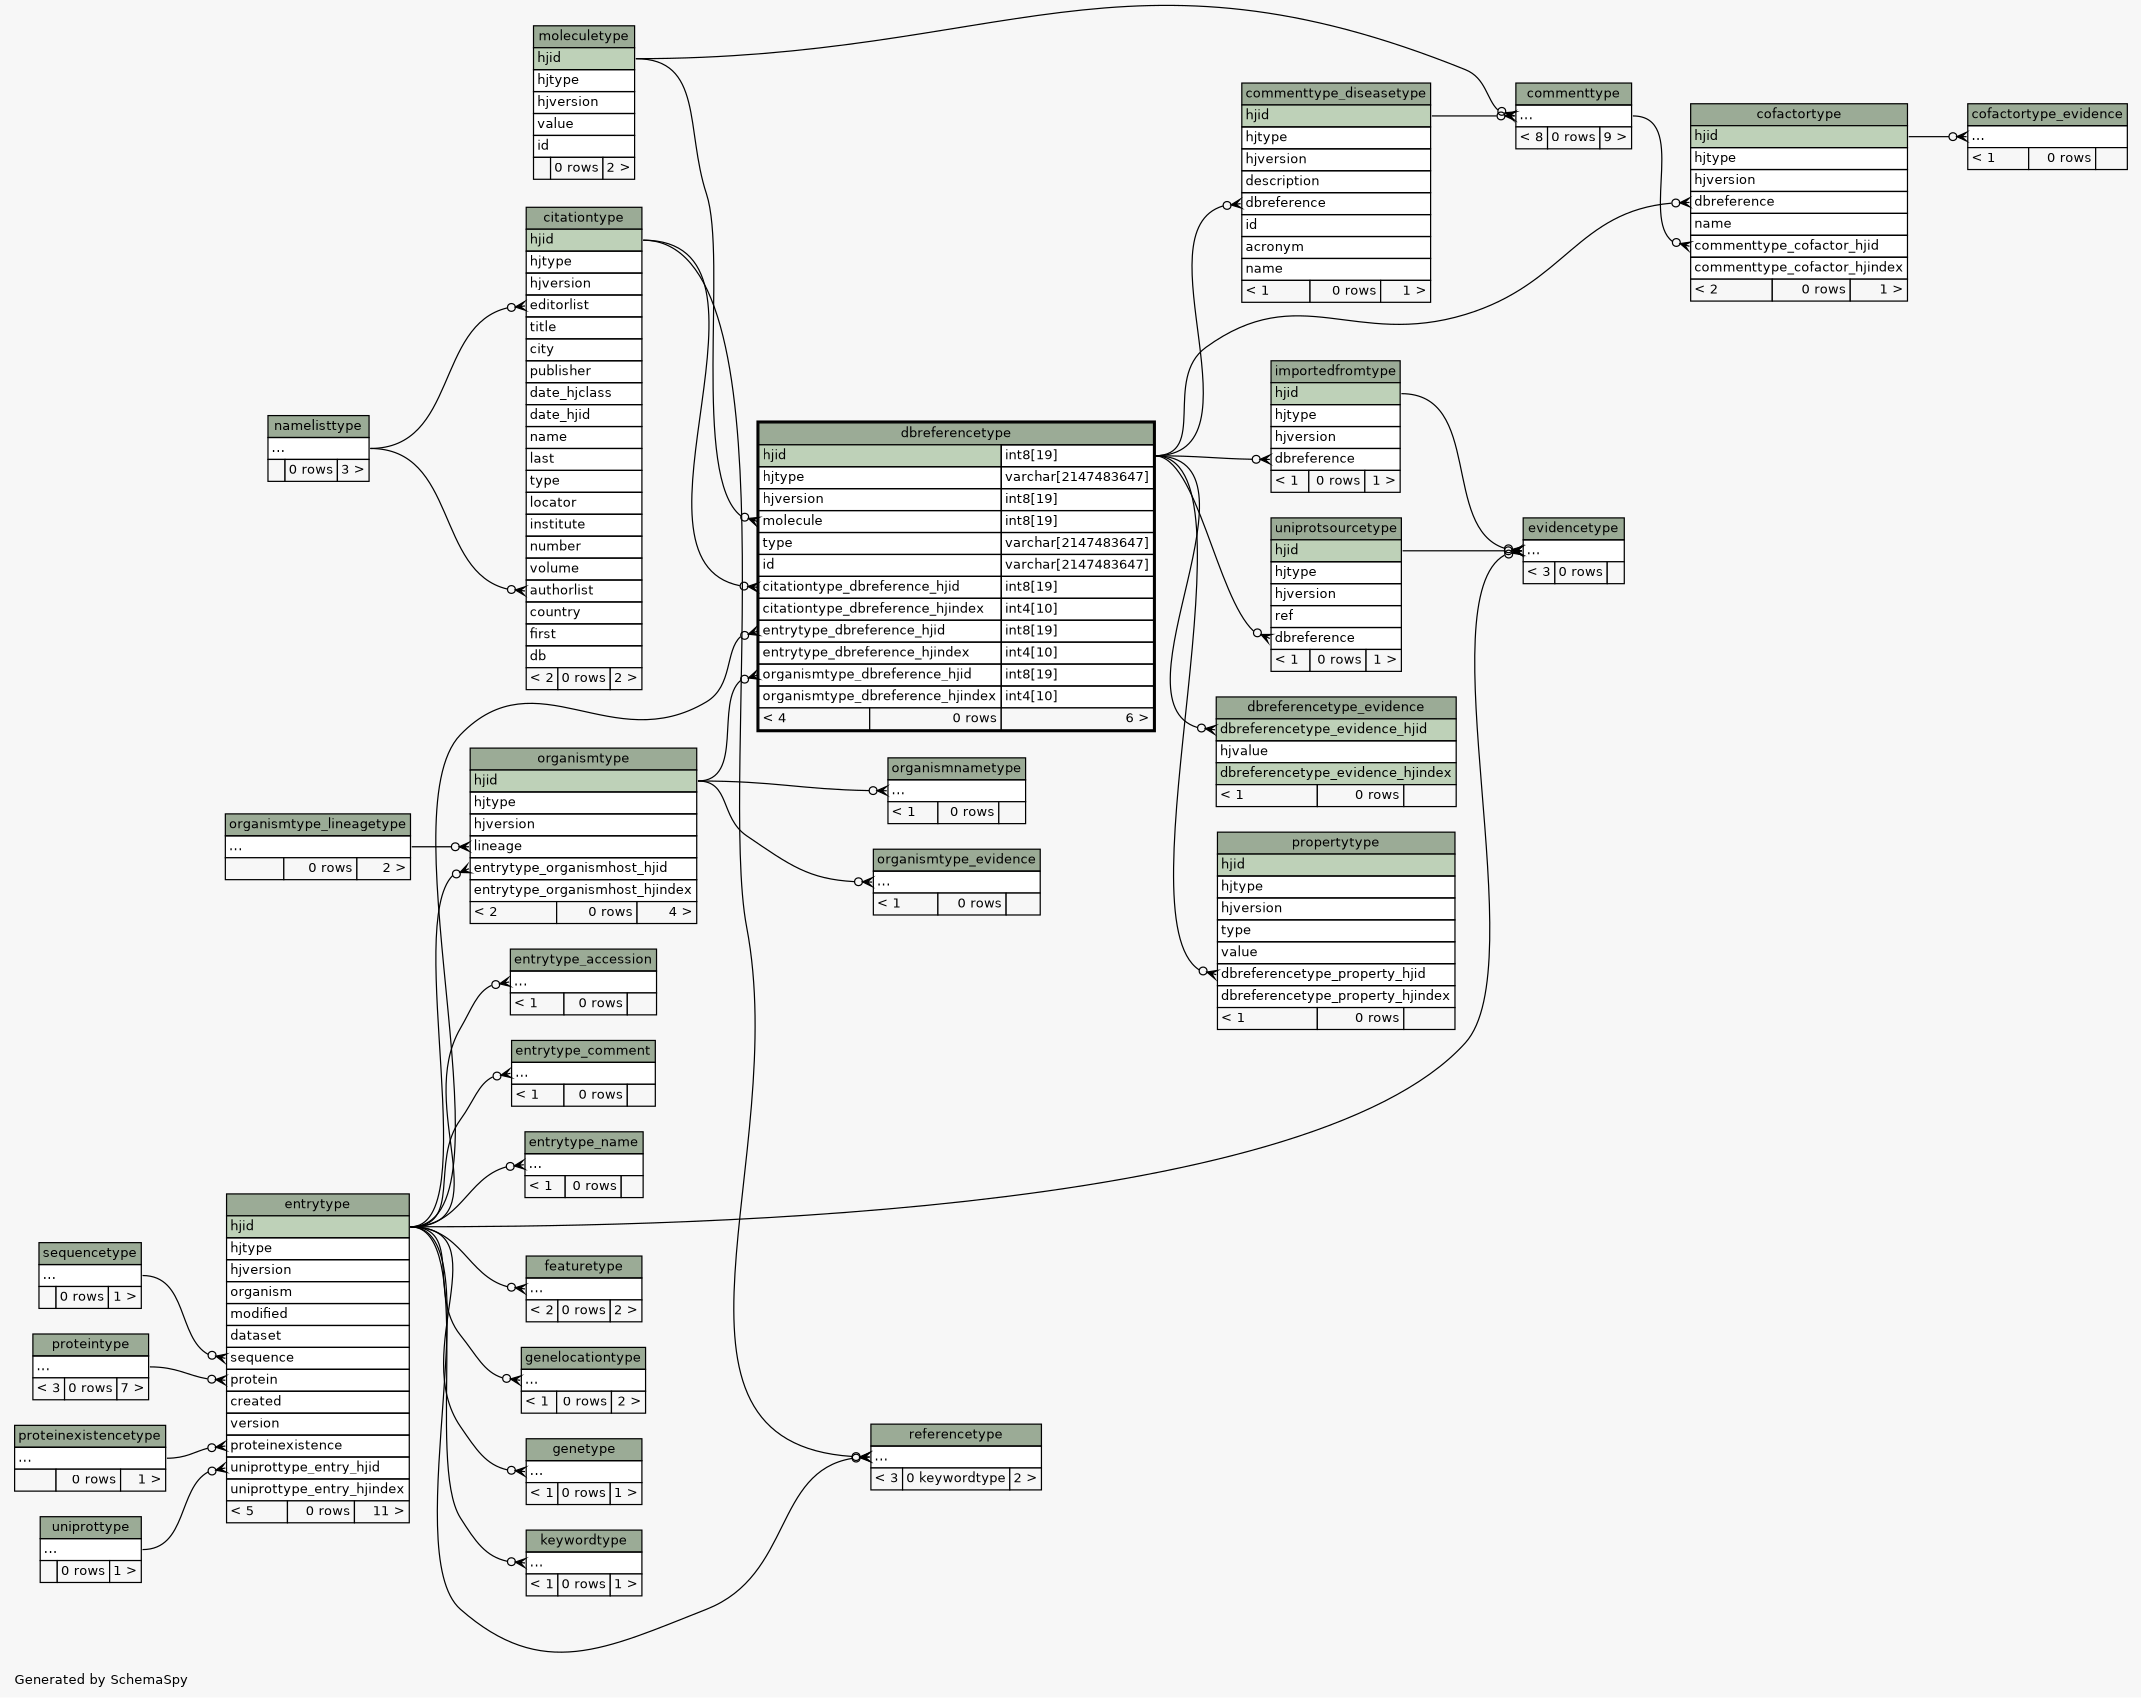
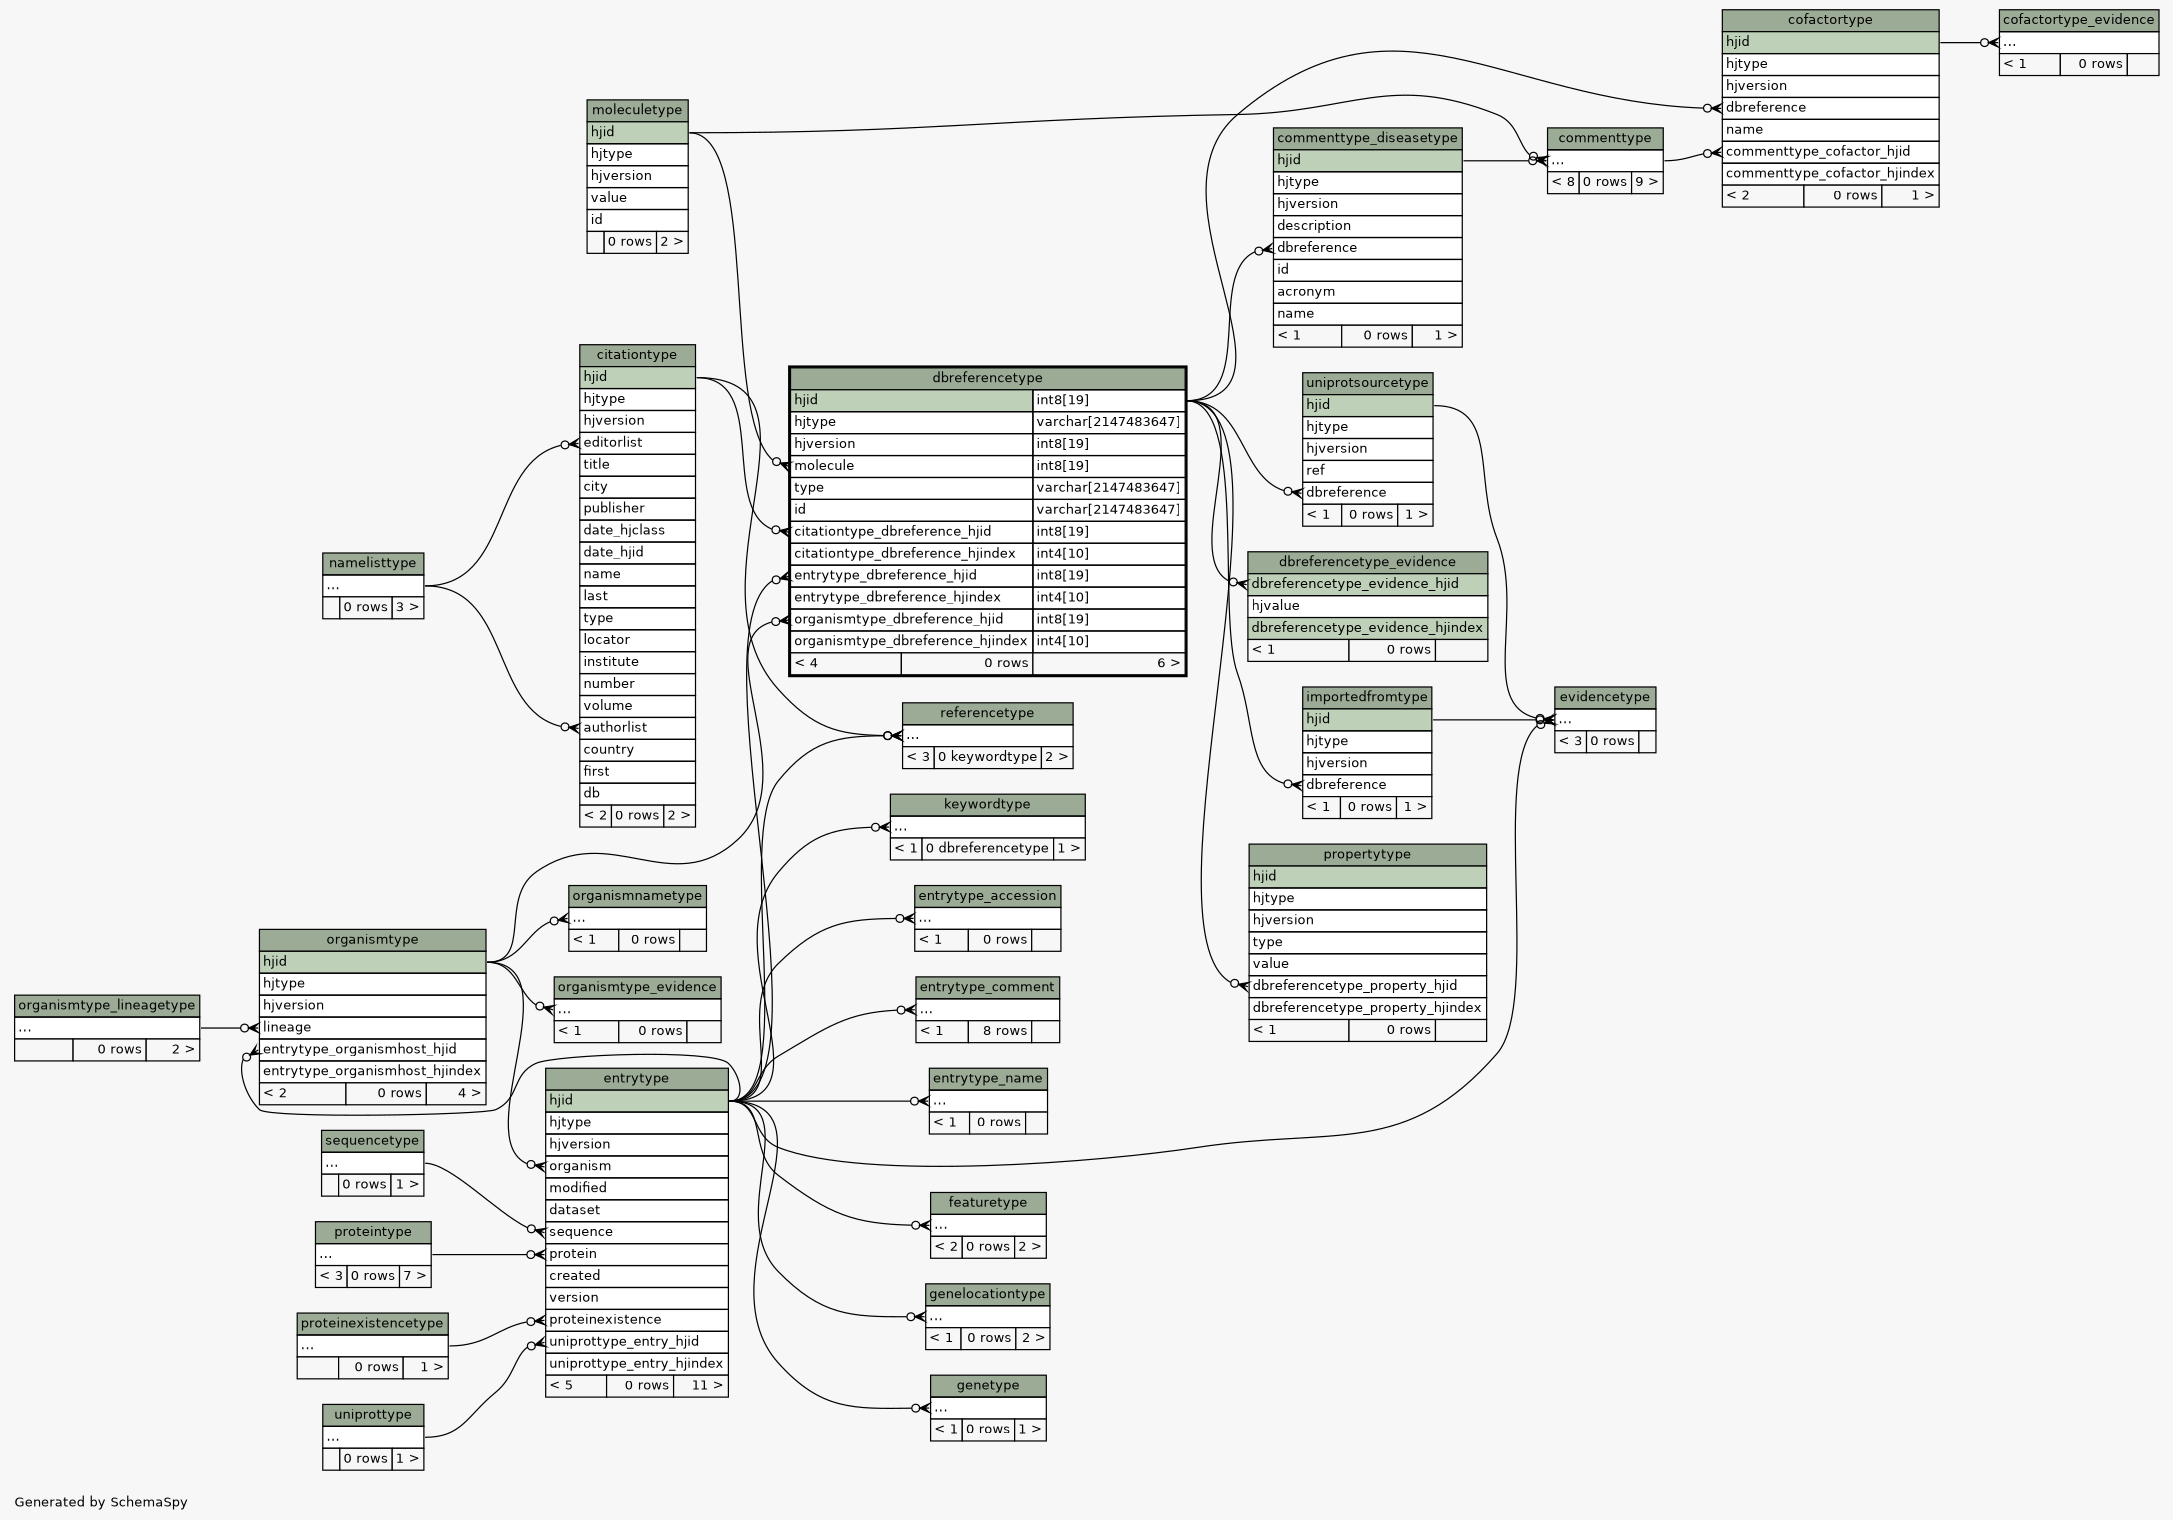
edge "organismtype" -> "entrytype": added
node "entrytype_comment": text "0 rows" -> "8 rows"
node "keywordtype": text "0 rows" -> "0 dbreferencetype"
